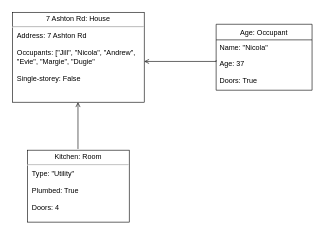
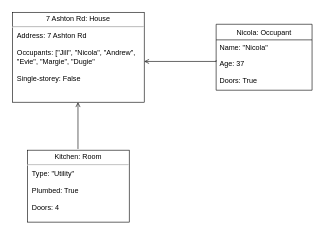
node "Age: Occupant": label "Age: Occupant" -> "Nicola: Occupant"
